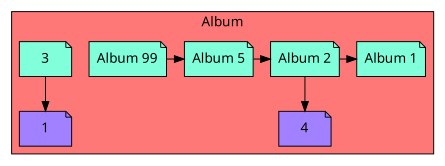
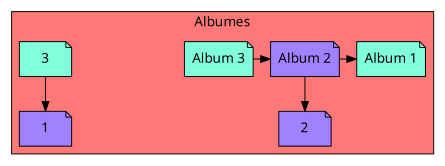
cluster " Album ": label " Album " -> " Albumes "
node "Album 99": removed
node "Album 5": label "Album 5" -> "Album 3"
node "Album 2": fillcolor #81ffda -> #a181ff
node "4": label "4" -> "2"
